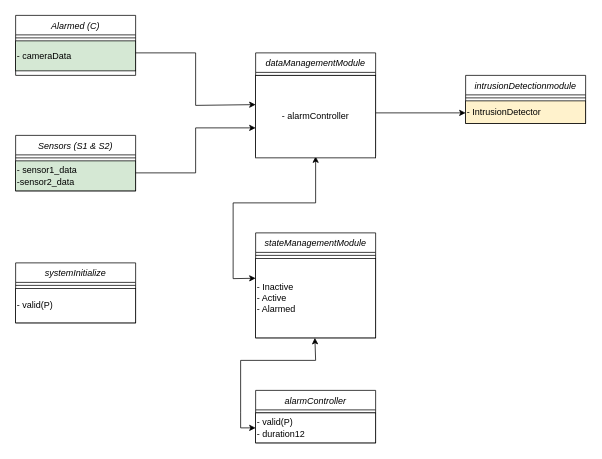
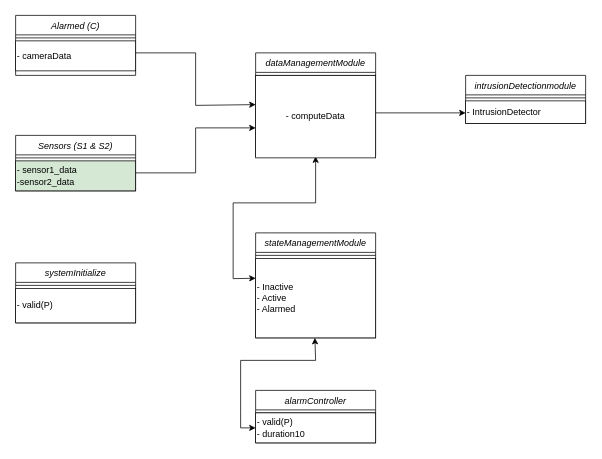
node "- cameraData": fillcolor #d5e8d4 -> #ffffff
node "- IntrusionDetector": fillcolor #fff2cc -> #ffffff
node "- alarmController": label "- alarmController" -> "- computeData"
node "- valid(P) - duration12": label "- valid(P) - duration12" -> "- valid(P) - duration10"
